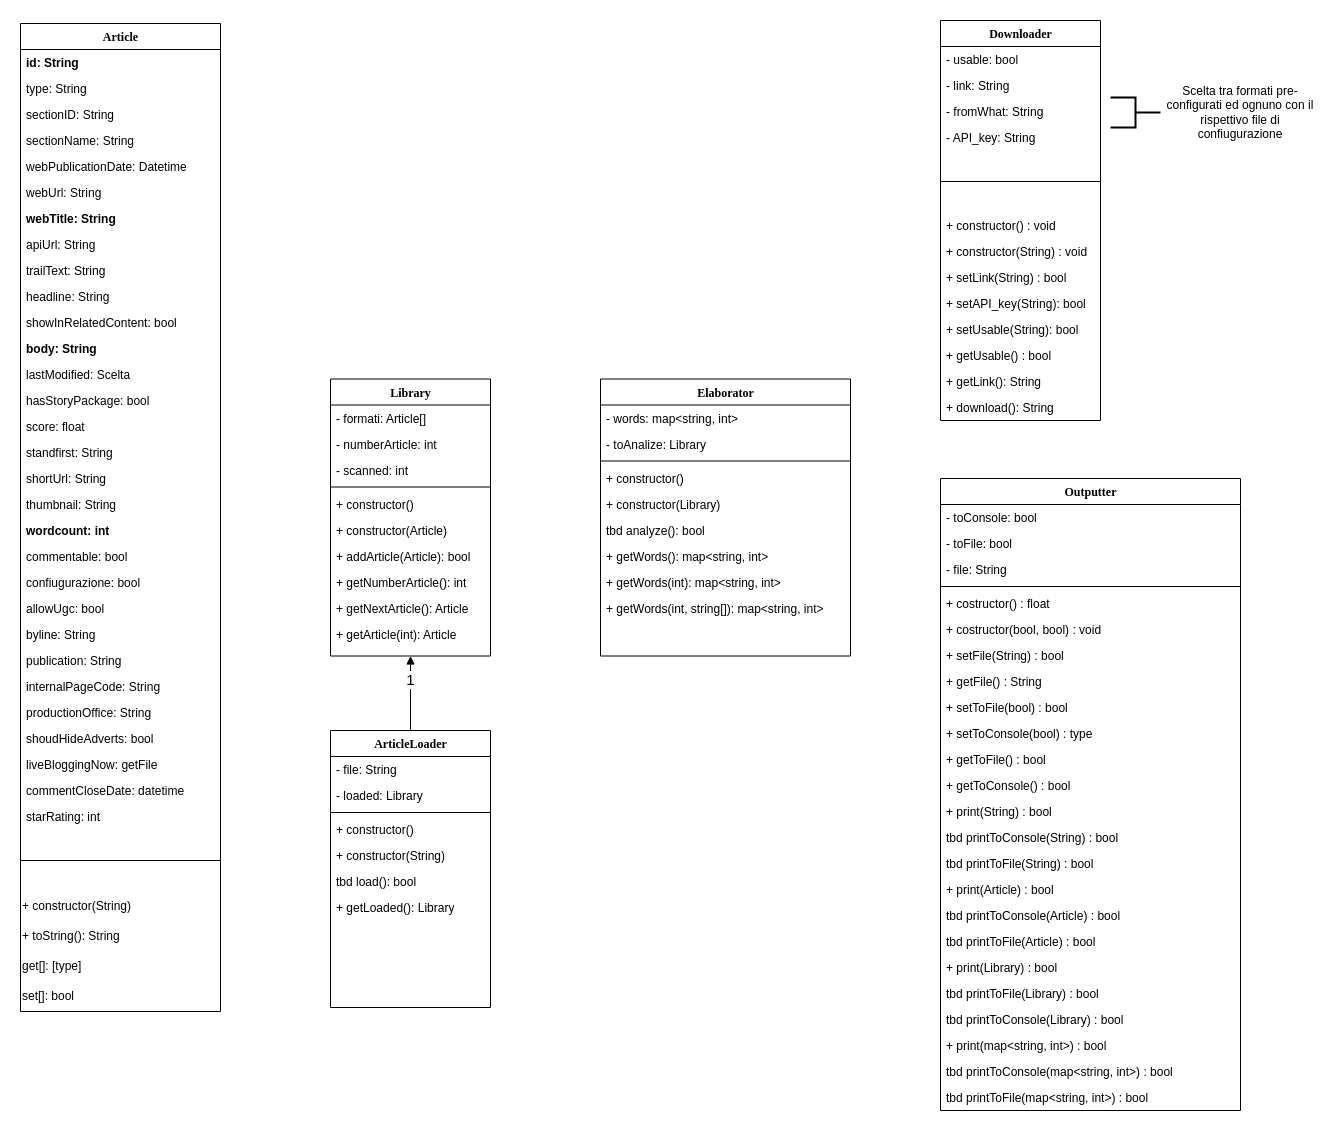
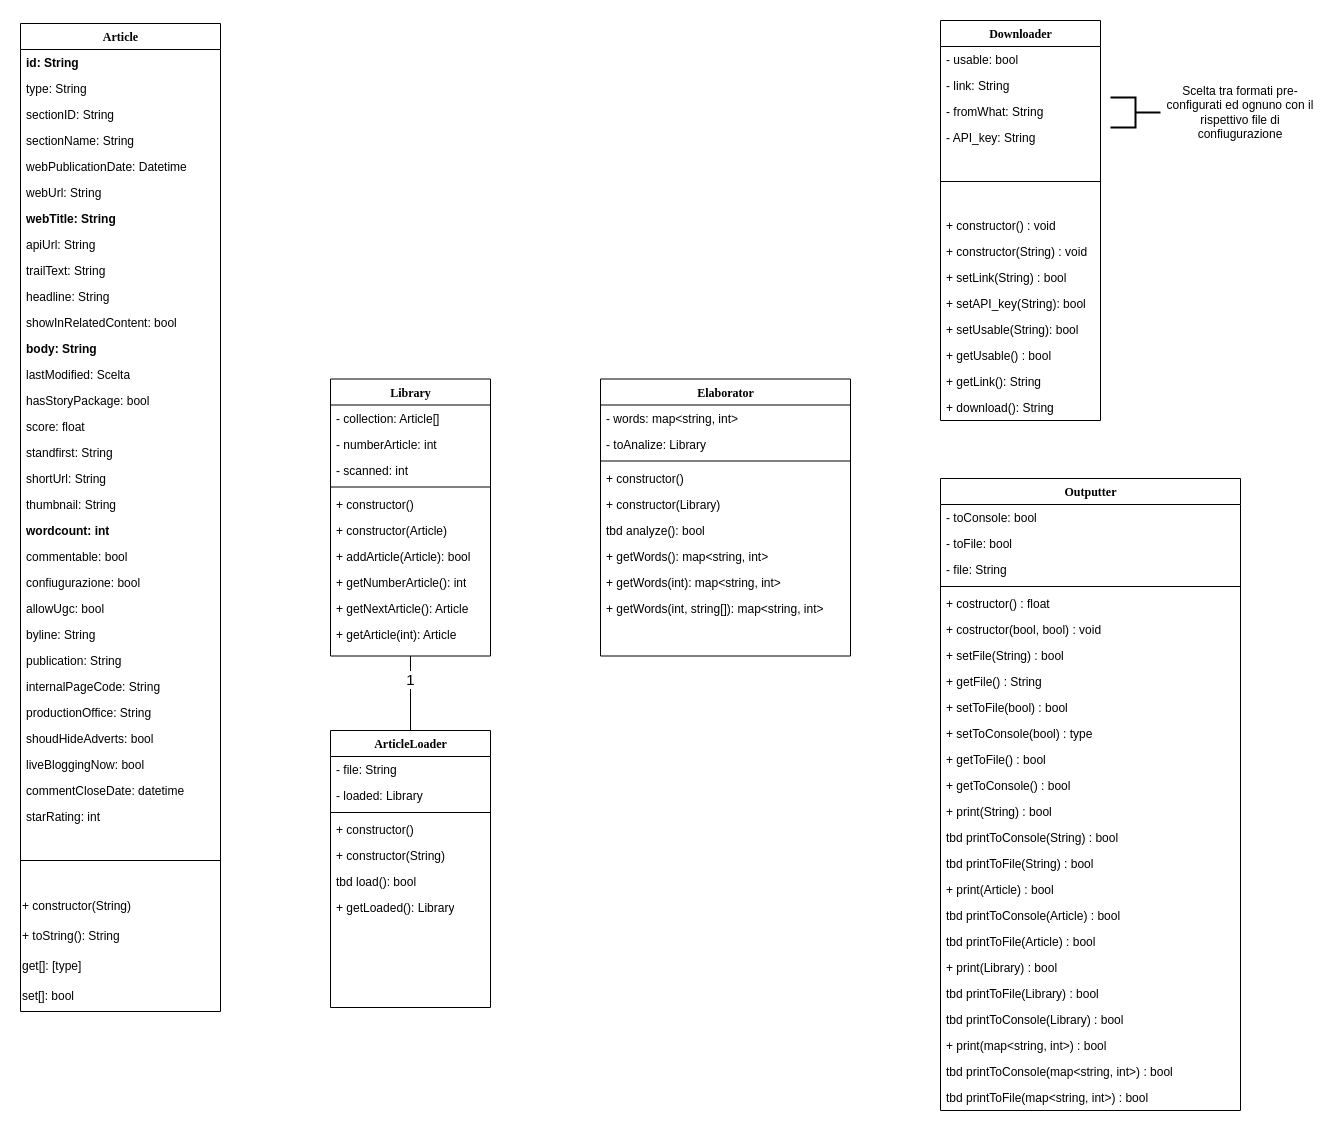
node "- formati: Article[]": label "- formati: Article[]" -> "- collection: Article[]"
edge "ArticleLoader" -> "Library": arrowhead block -> none
node "liveBloggingNow: getFile": label "liveBloggingNow: getFile" -> "liveBloggingNow: bool"
